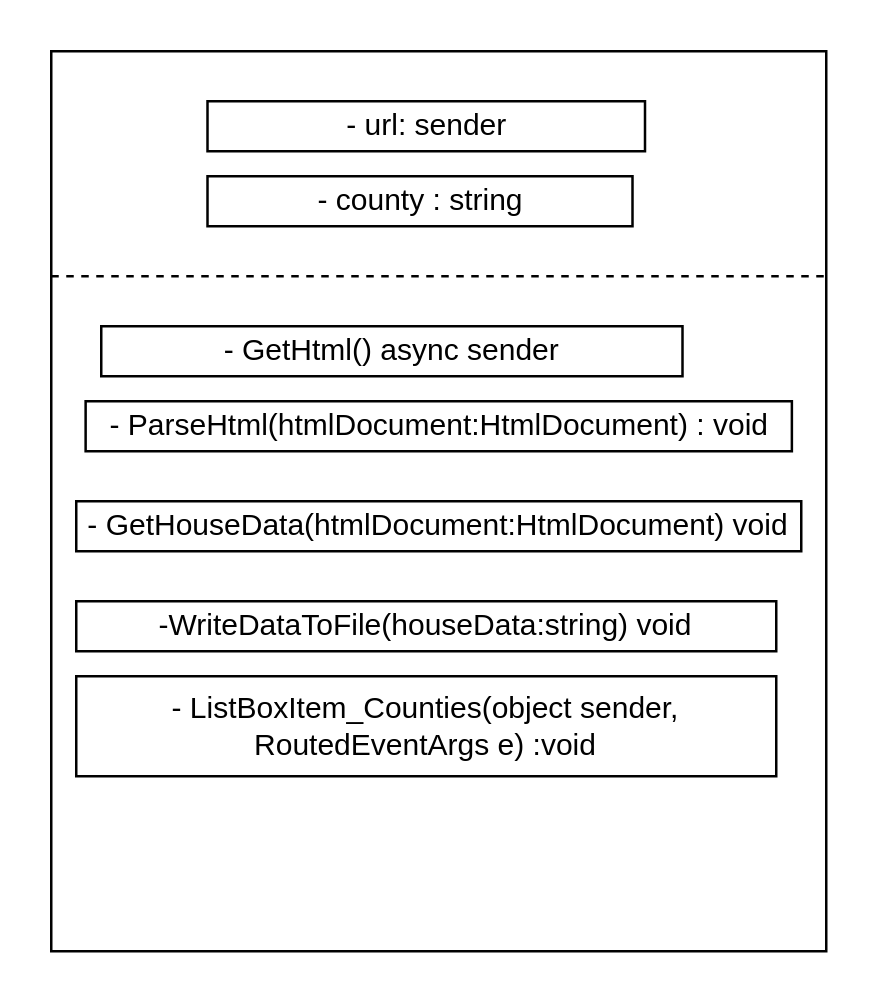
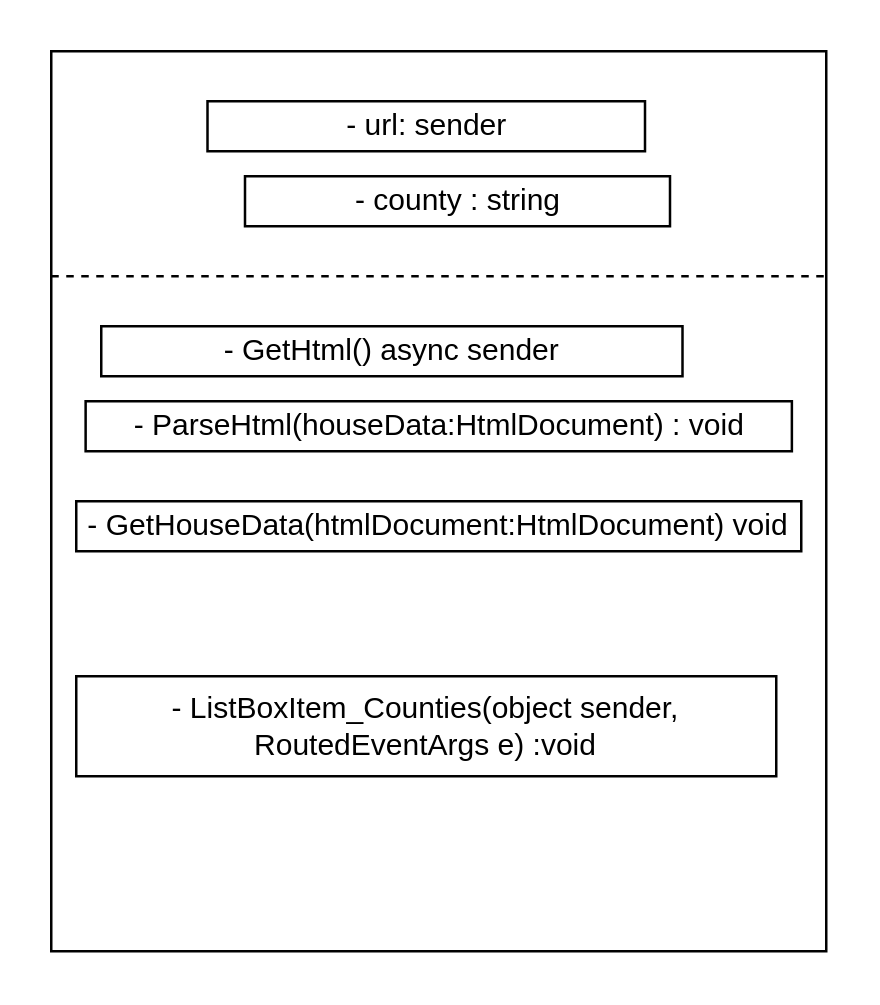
node "- county : string": moved (420, 201) -> (458, 201)
node "- ParseHtml(htmlDocument:HtmlDocument) : void": label "- ParseHtml(htmlDocument:HtmlDocument) : void" -> "- ParseHtml(houseData:HtmlDocument) : void"
node "-WriteDataToFile(houseData:string) void": removed
